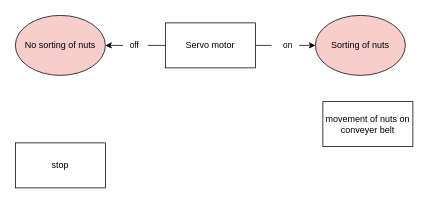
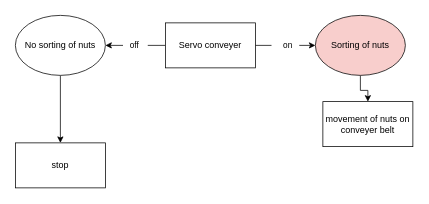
node "No sorting of nuts": fillcolor #f8cecc -> #ffffff
node "Servo motor": label "Servo motor" -> "Servo conveyer"
edge "Sorting of nuts" -> "movement of nuts on conveyer belt": added
edge "No sorting of nuts" -> "stop": added
